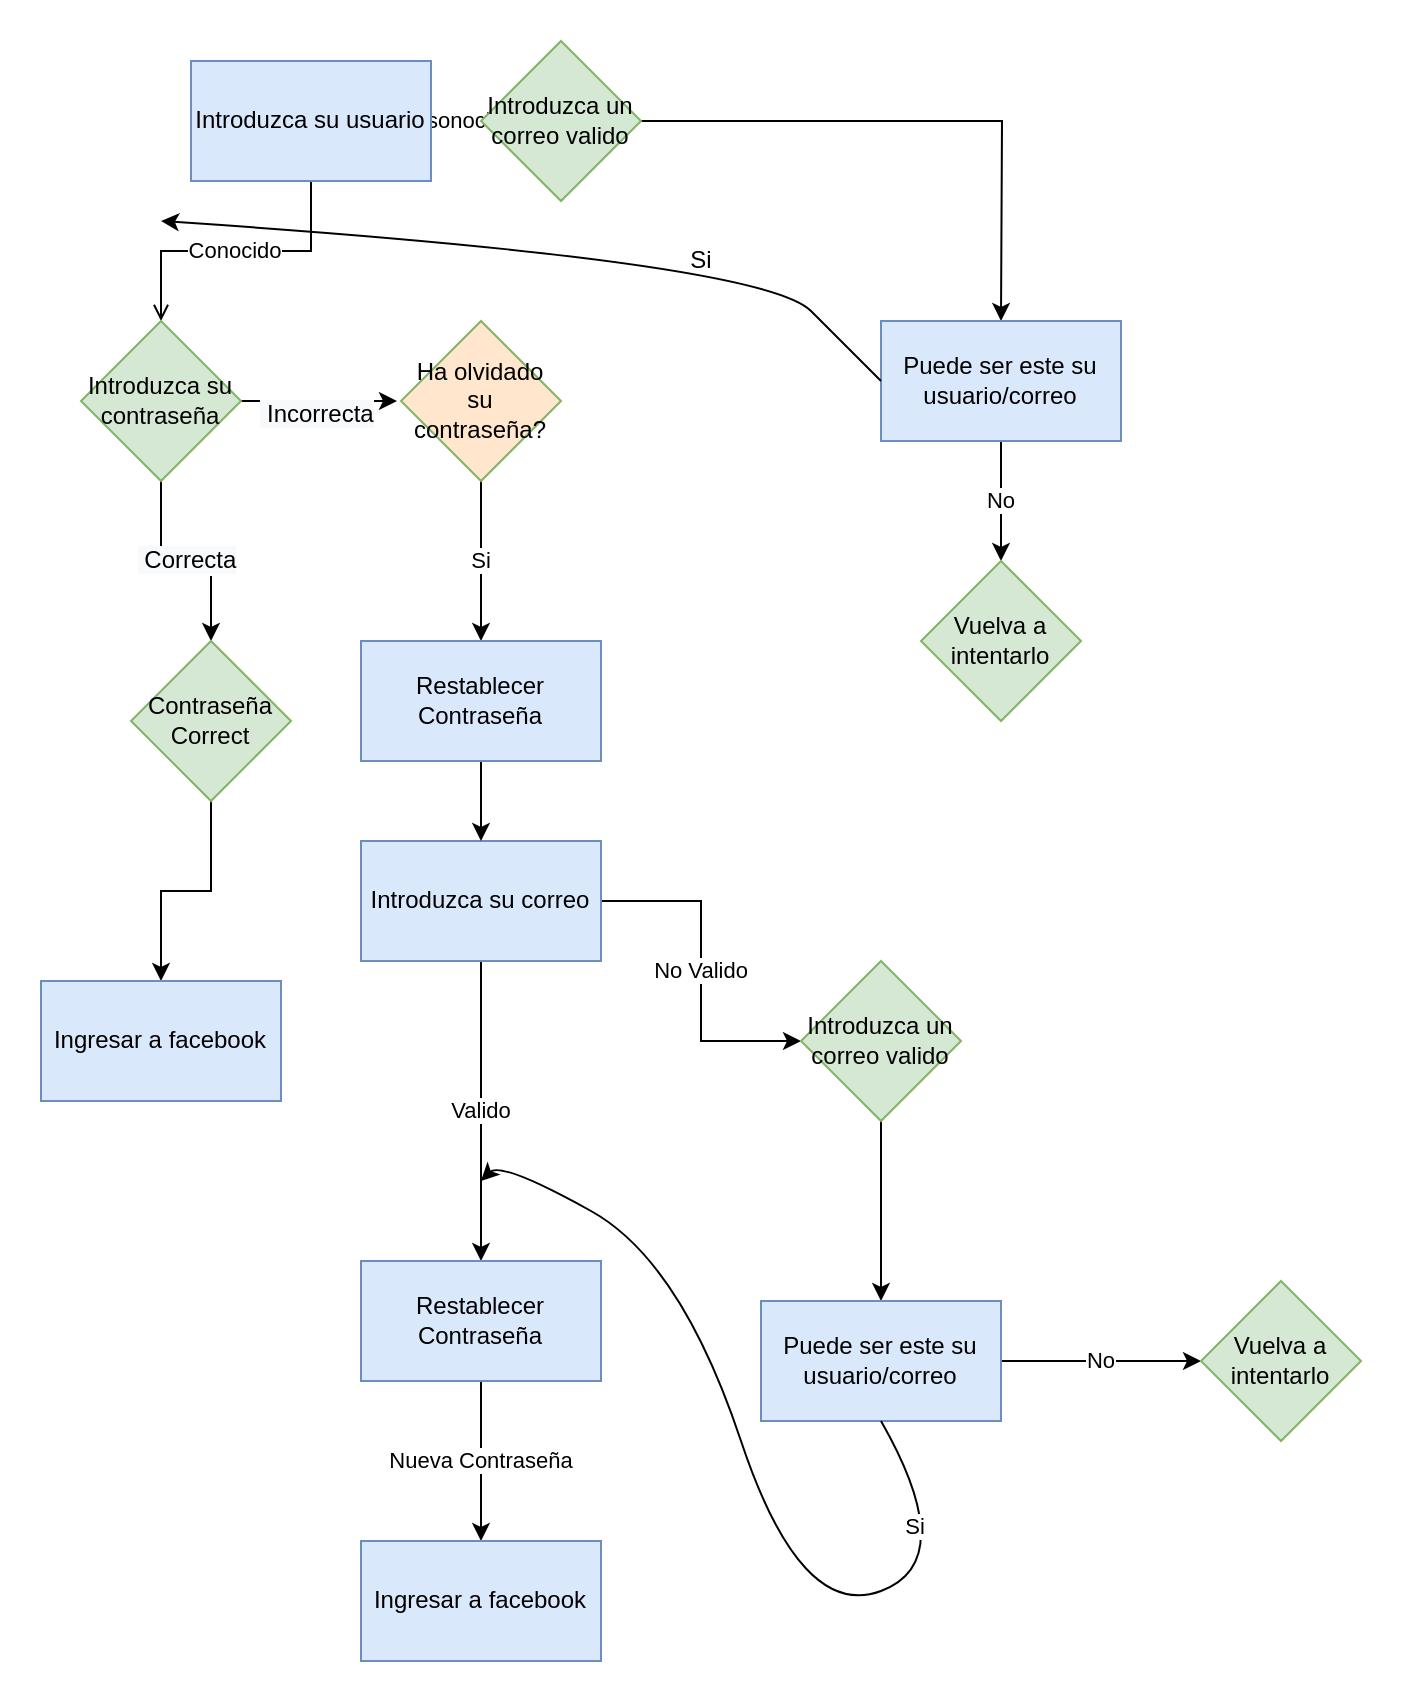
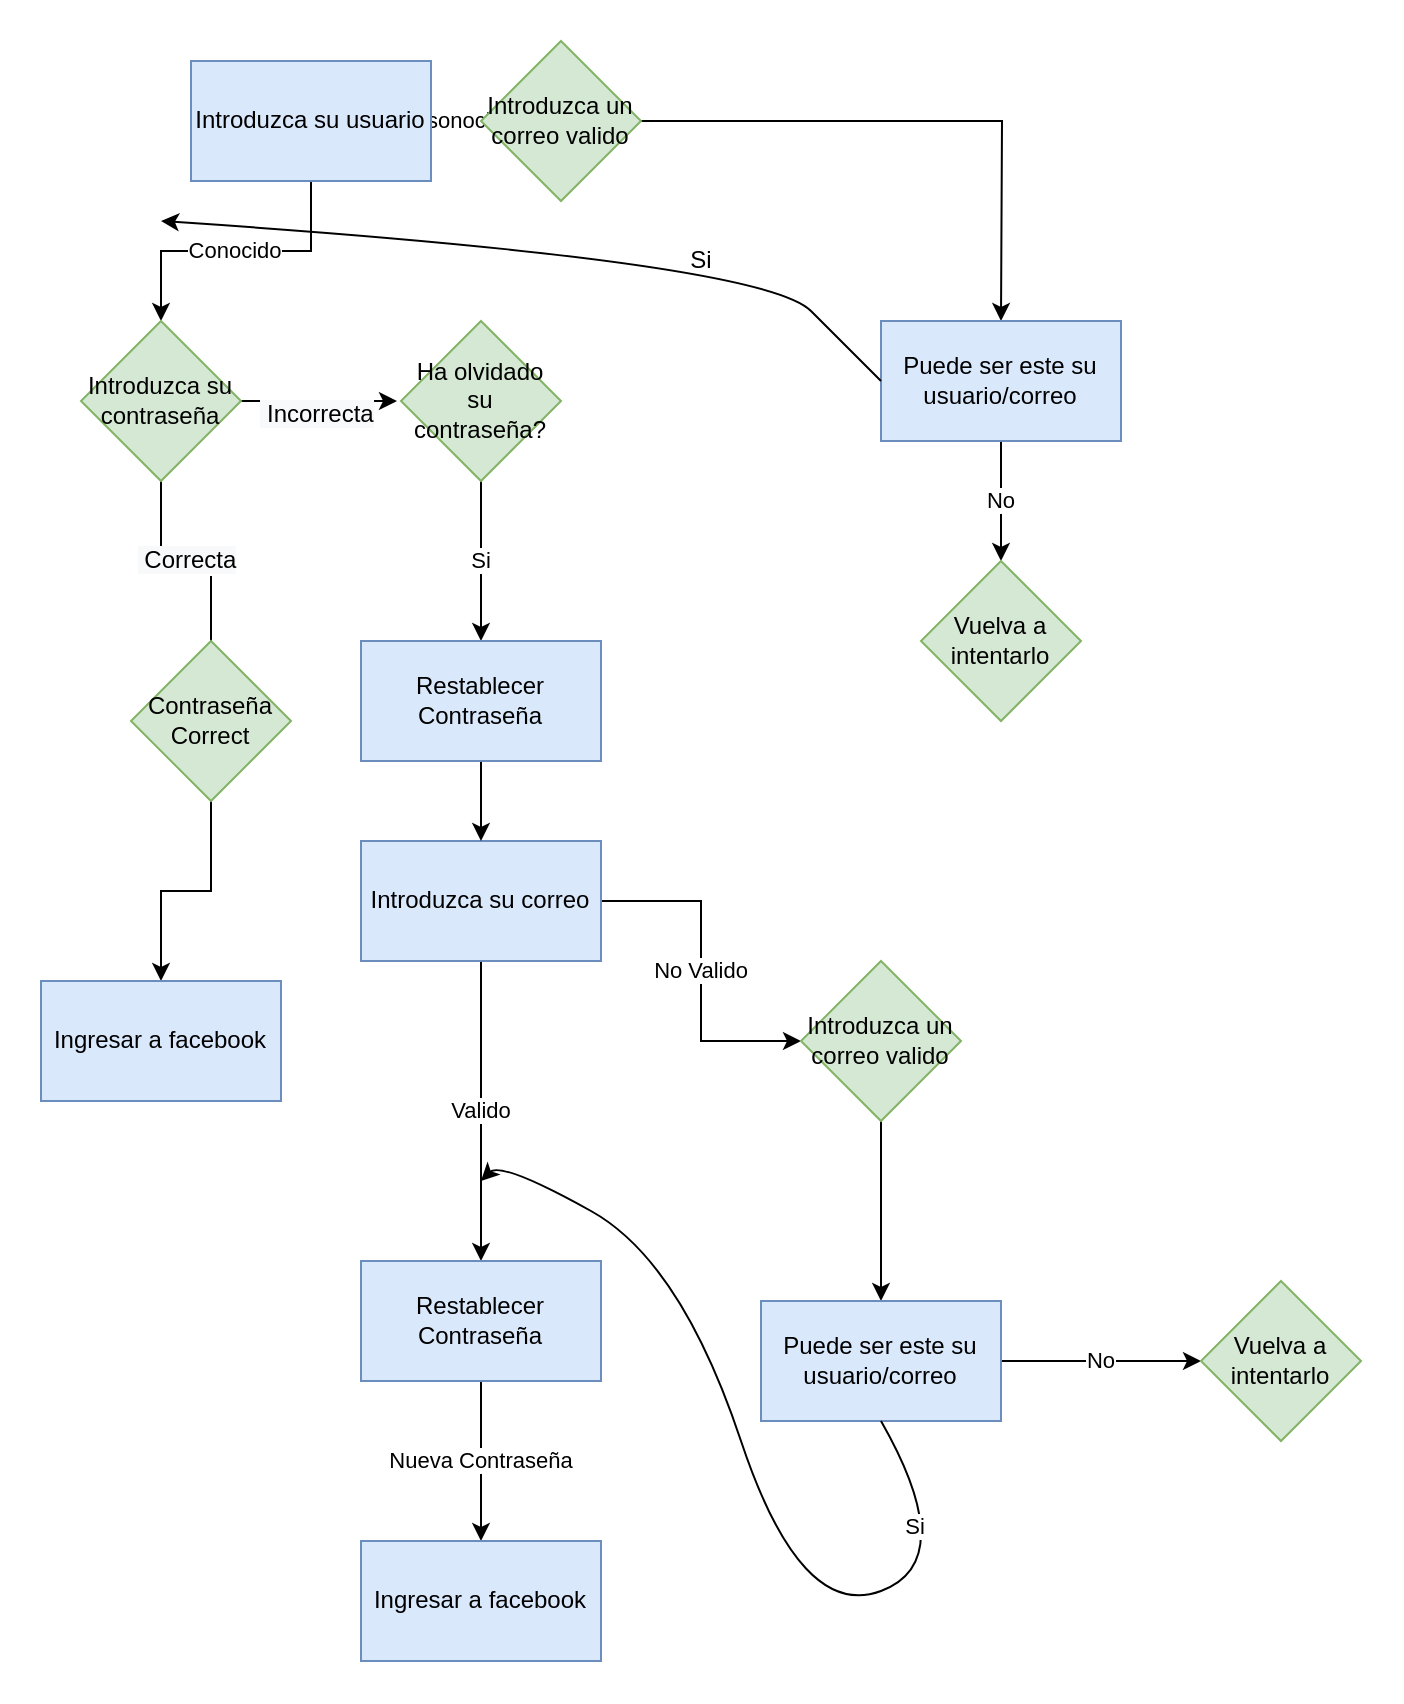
edge "Introduzca su usuario" -> "Introduzca su contraseña": arrowhead open -> classic
node "Ha olvidado su contraseña?": fillcolor #ffe6cc -> #d5e8d4
edge "Introduzca su contraseña" -> "Contraseña Correct": arrowhead classic -> none
